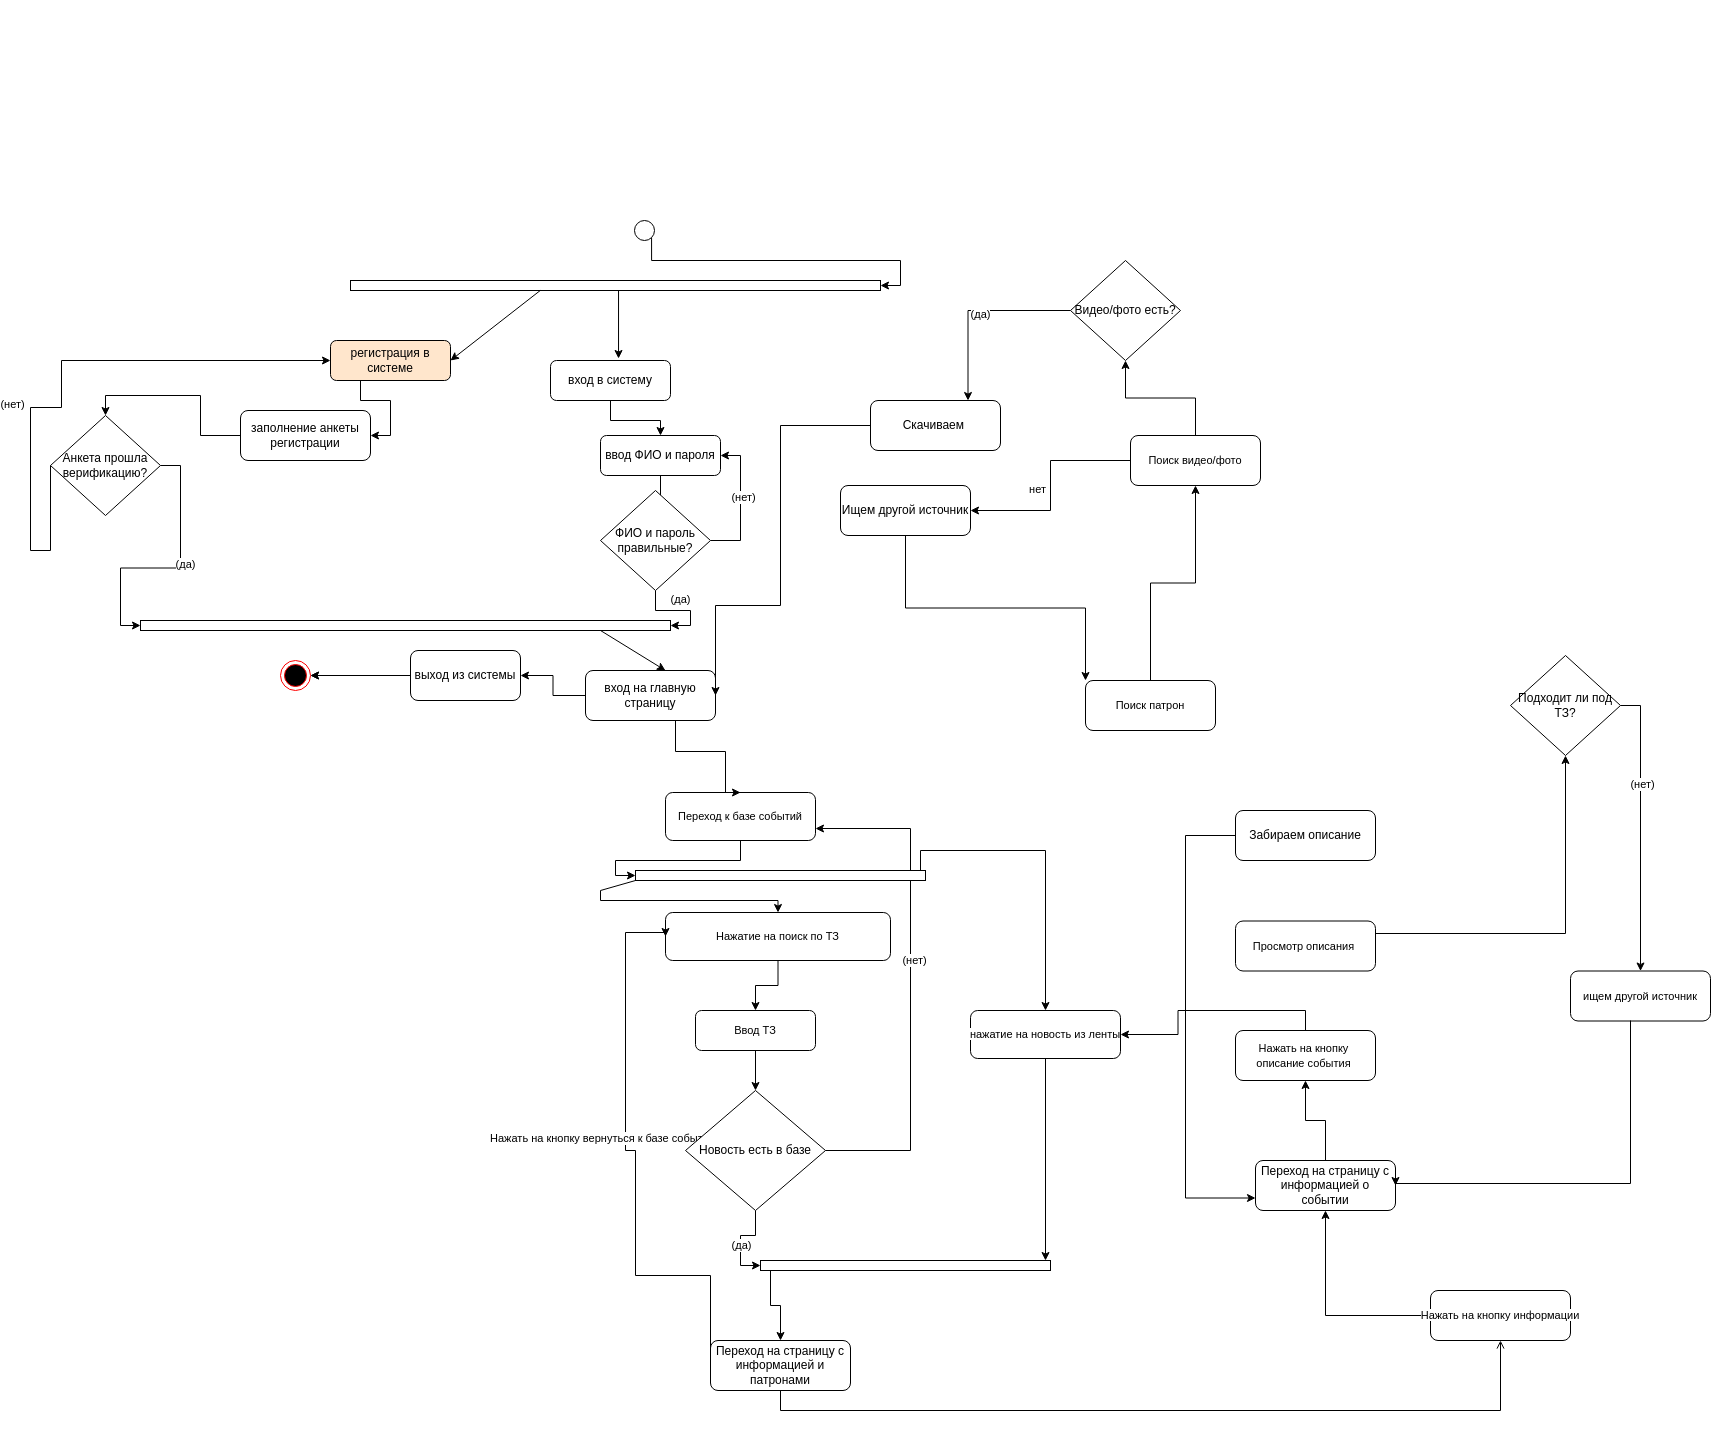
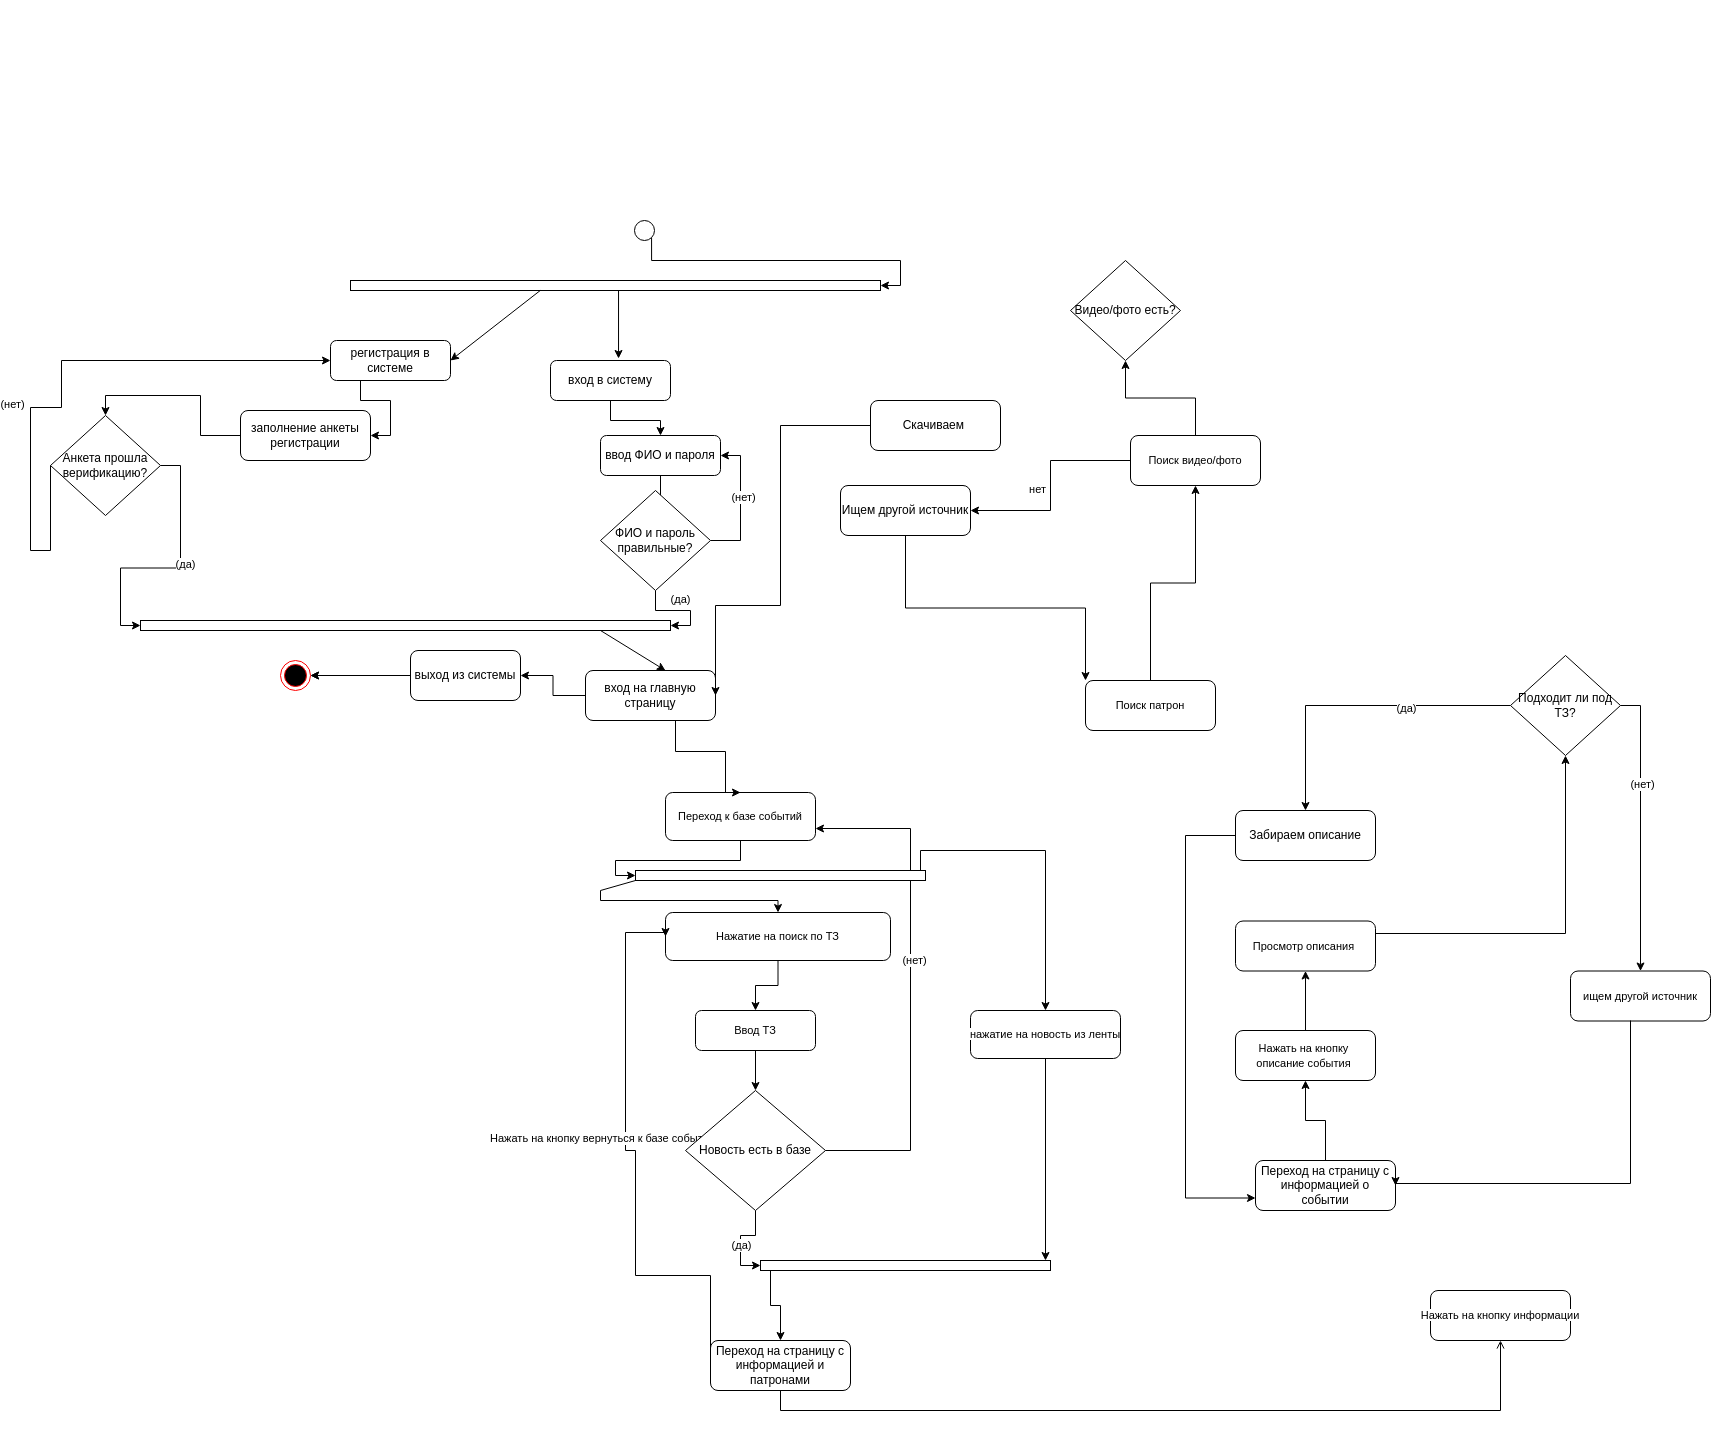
edge "Видео/фото есть?" -> "Скачиваем": removed, label "(да)"
node "регистрация в системе": fillcolor #ffe6cc -> #ffffff
edge "Подходит ли под ТЗ?" -> "Забираем описание": added, label "(да)"
edge "Нажать на кнопку описание события" -> "нажатие на новость из ленты": now "Нажать на кнопку описание события" -> "Просмотр описания"
edge "Нажать на кнопку информации" -> "Переход на страницу с информацией о событии": removed
